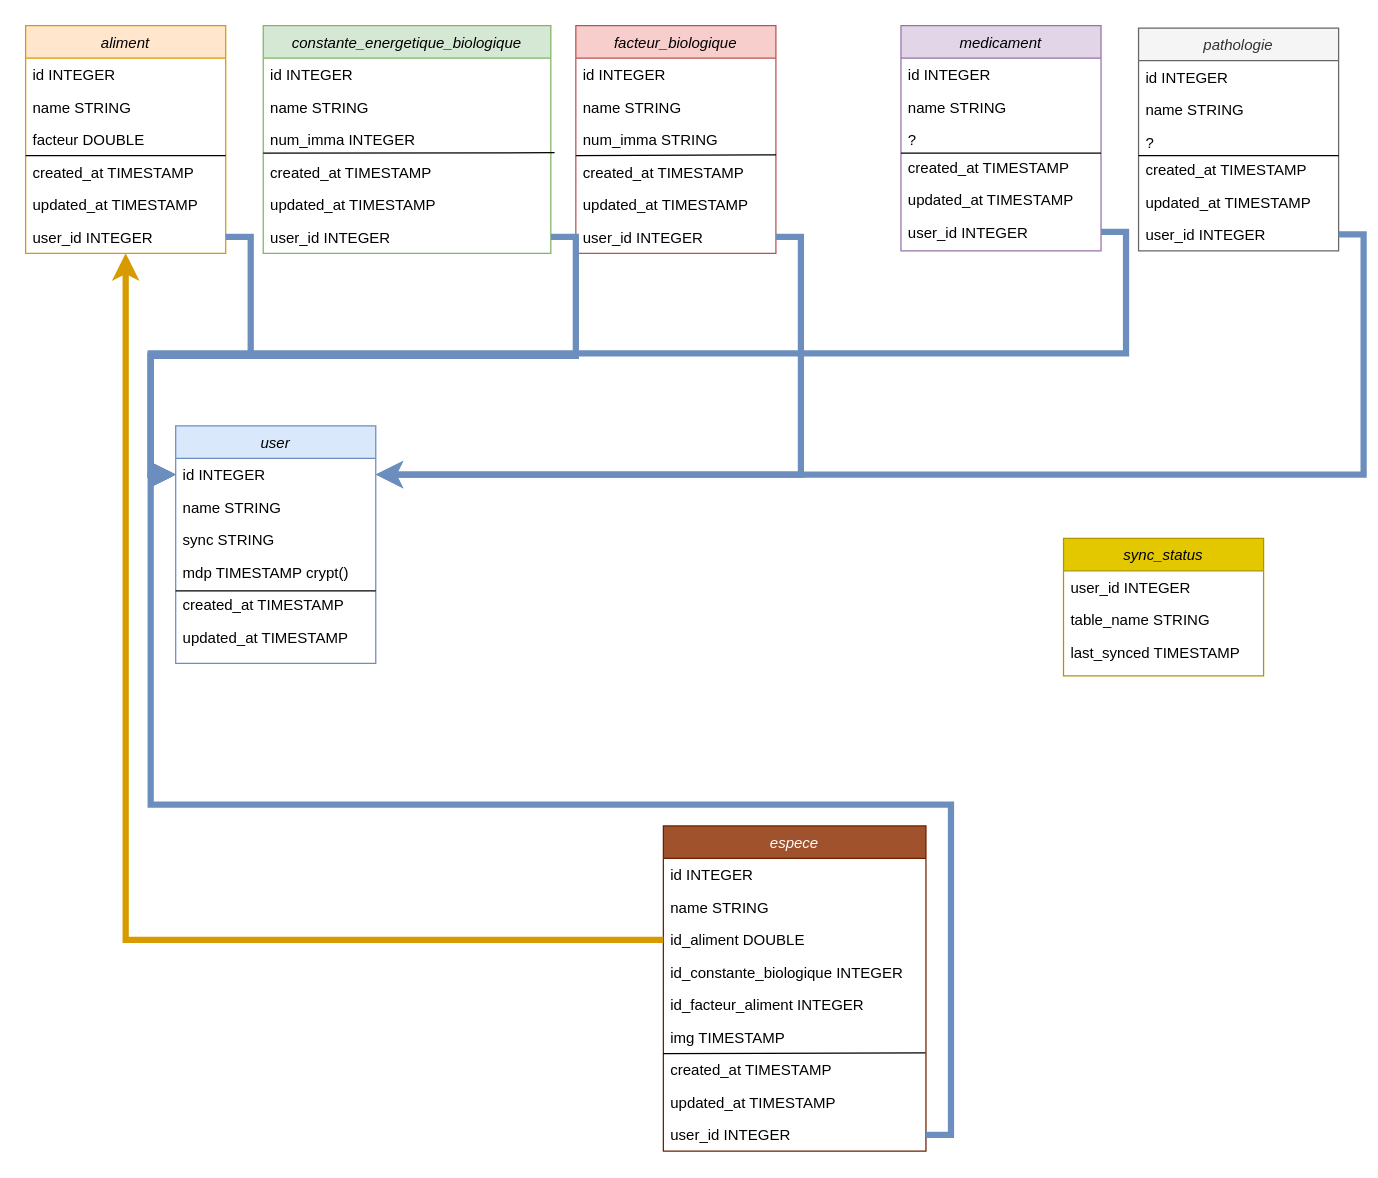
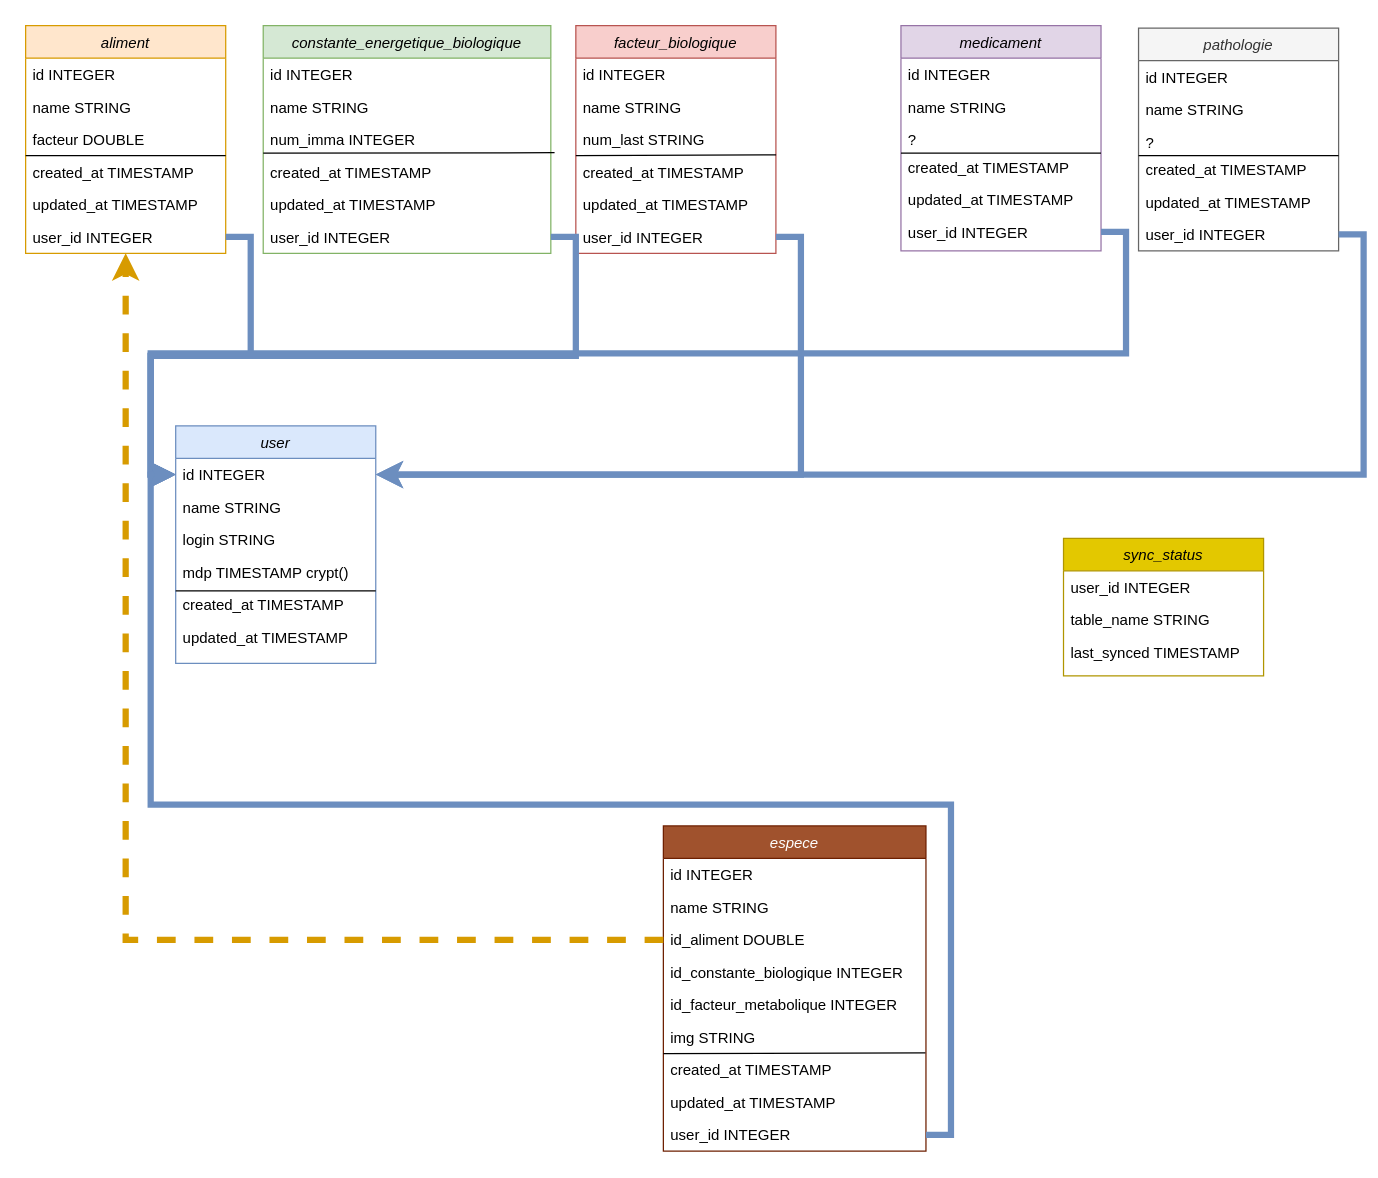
node "num_imma STRING": label "num_imma STRING" -> "num_last STRING"
node "sync STRING": label "sync STRING" -> "login STRING"
edge "id_aliment DOUBLE" -> "aliment": style solid -> dashed
node "id_facteur_aliment INTEGER": label "id_facteur_aliment INTEGER" -> "id_facteur_metabolique INTEGER"
node "img TIMESTAMP": label "img TIMESTAMP" -> "img STRING"
